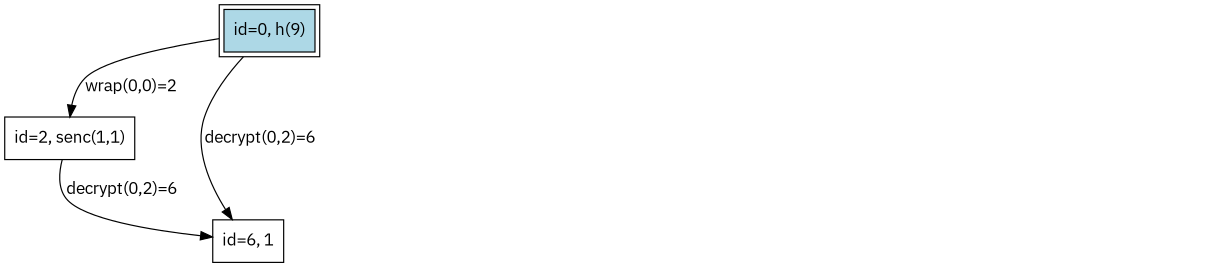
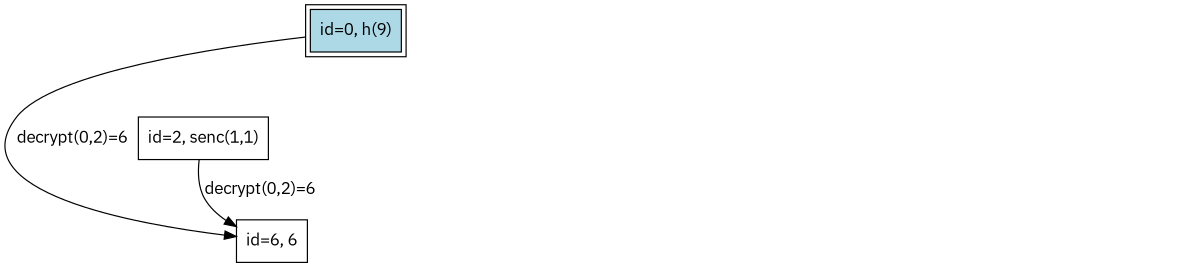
edge "id=0, h(9)" -> "id=2, senc(1,1)": removed, label "wrap(0,0)=2"
node "id=6, 1": label "id=6, 1" -> "id=6, 6"
